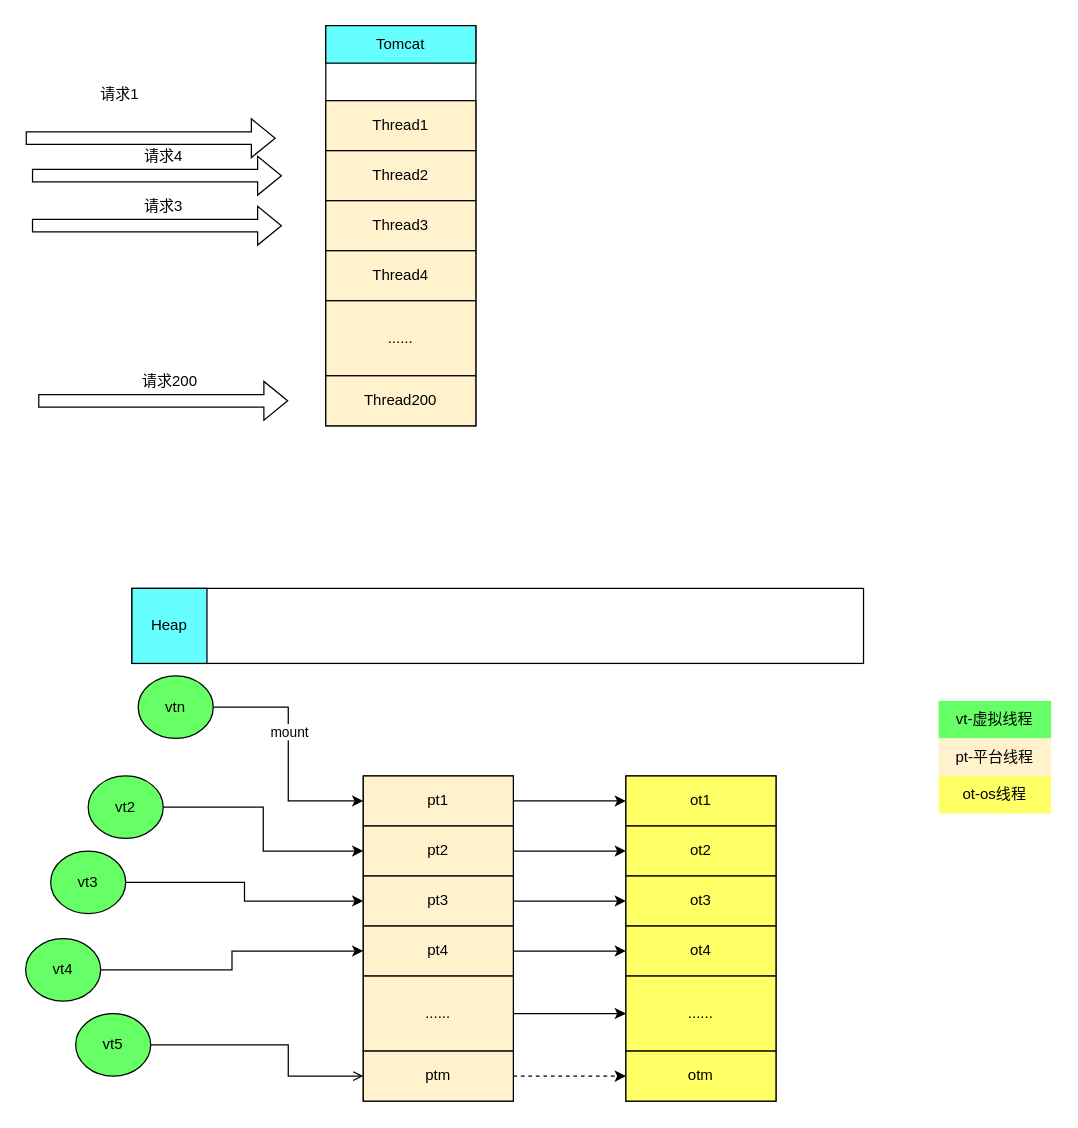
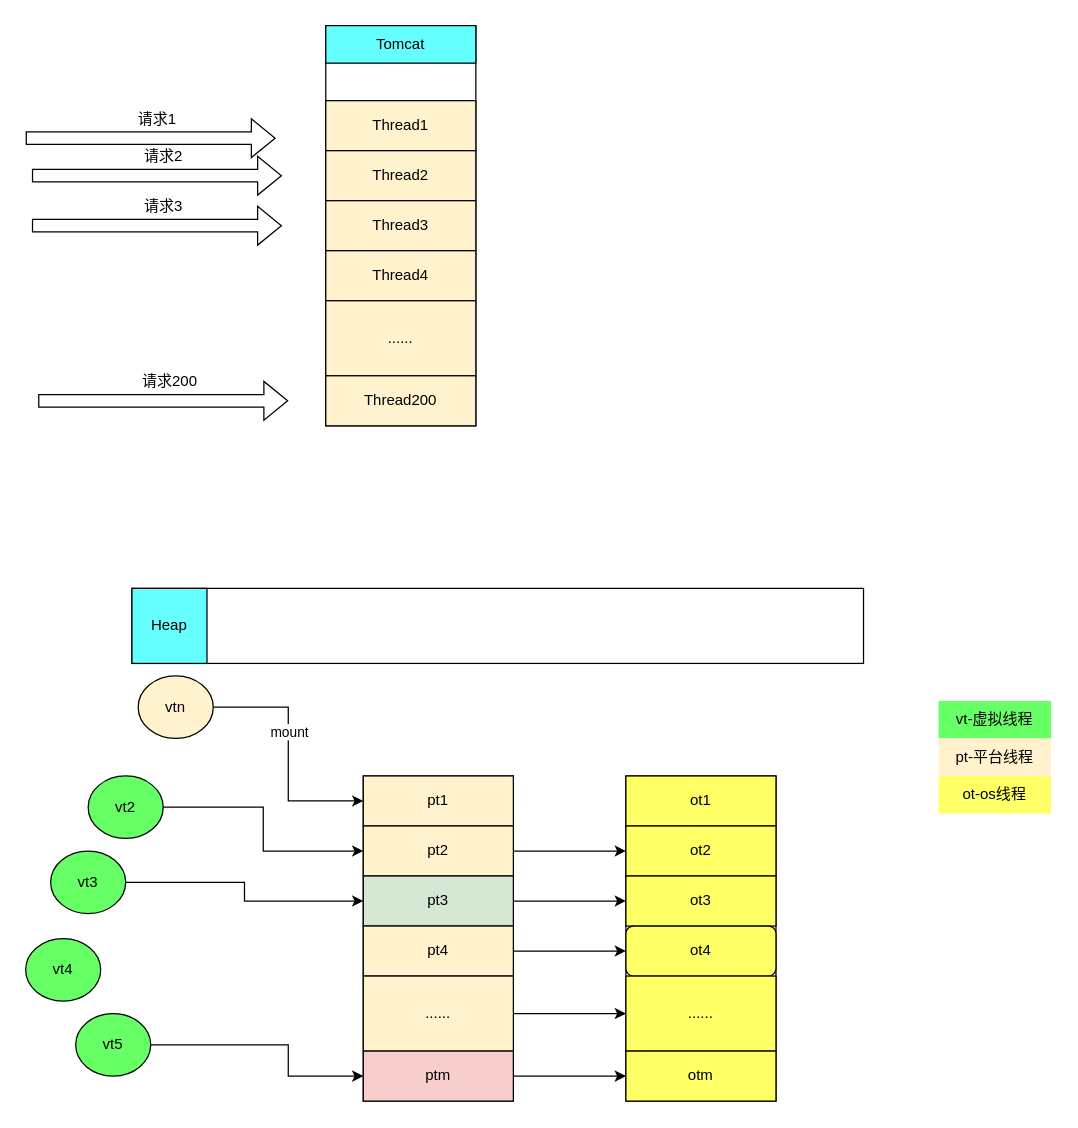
node "请求1": moved (119, 94) -> (157, 119)
node "请求4": label "请求4" -> "请求2"
node "vtn": fillcolor #66ff66 -> #fff2cc
edge "pt1" -> "ot1": removed
node "pt3": fillcolor #fff2cc -> #d5e8d4
node "ot4": shape rectangle -> rounded rectangle
edge "vt4" -> "pt4": removed
edge "vt5" -> "ptm": arrowhead open -> classic
node "ptm": fillcolor #fff2cc -> #f8cecc
edge "ptm" -> "otm": style dashed -> solid
